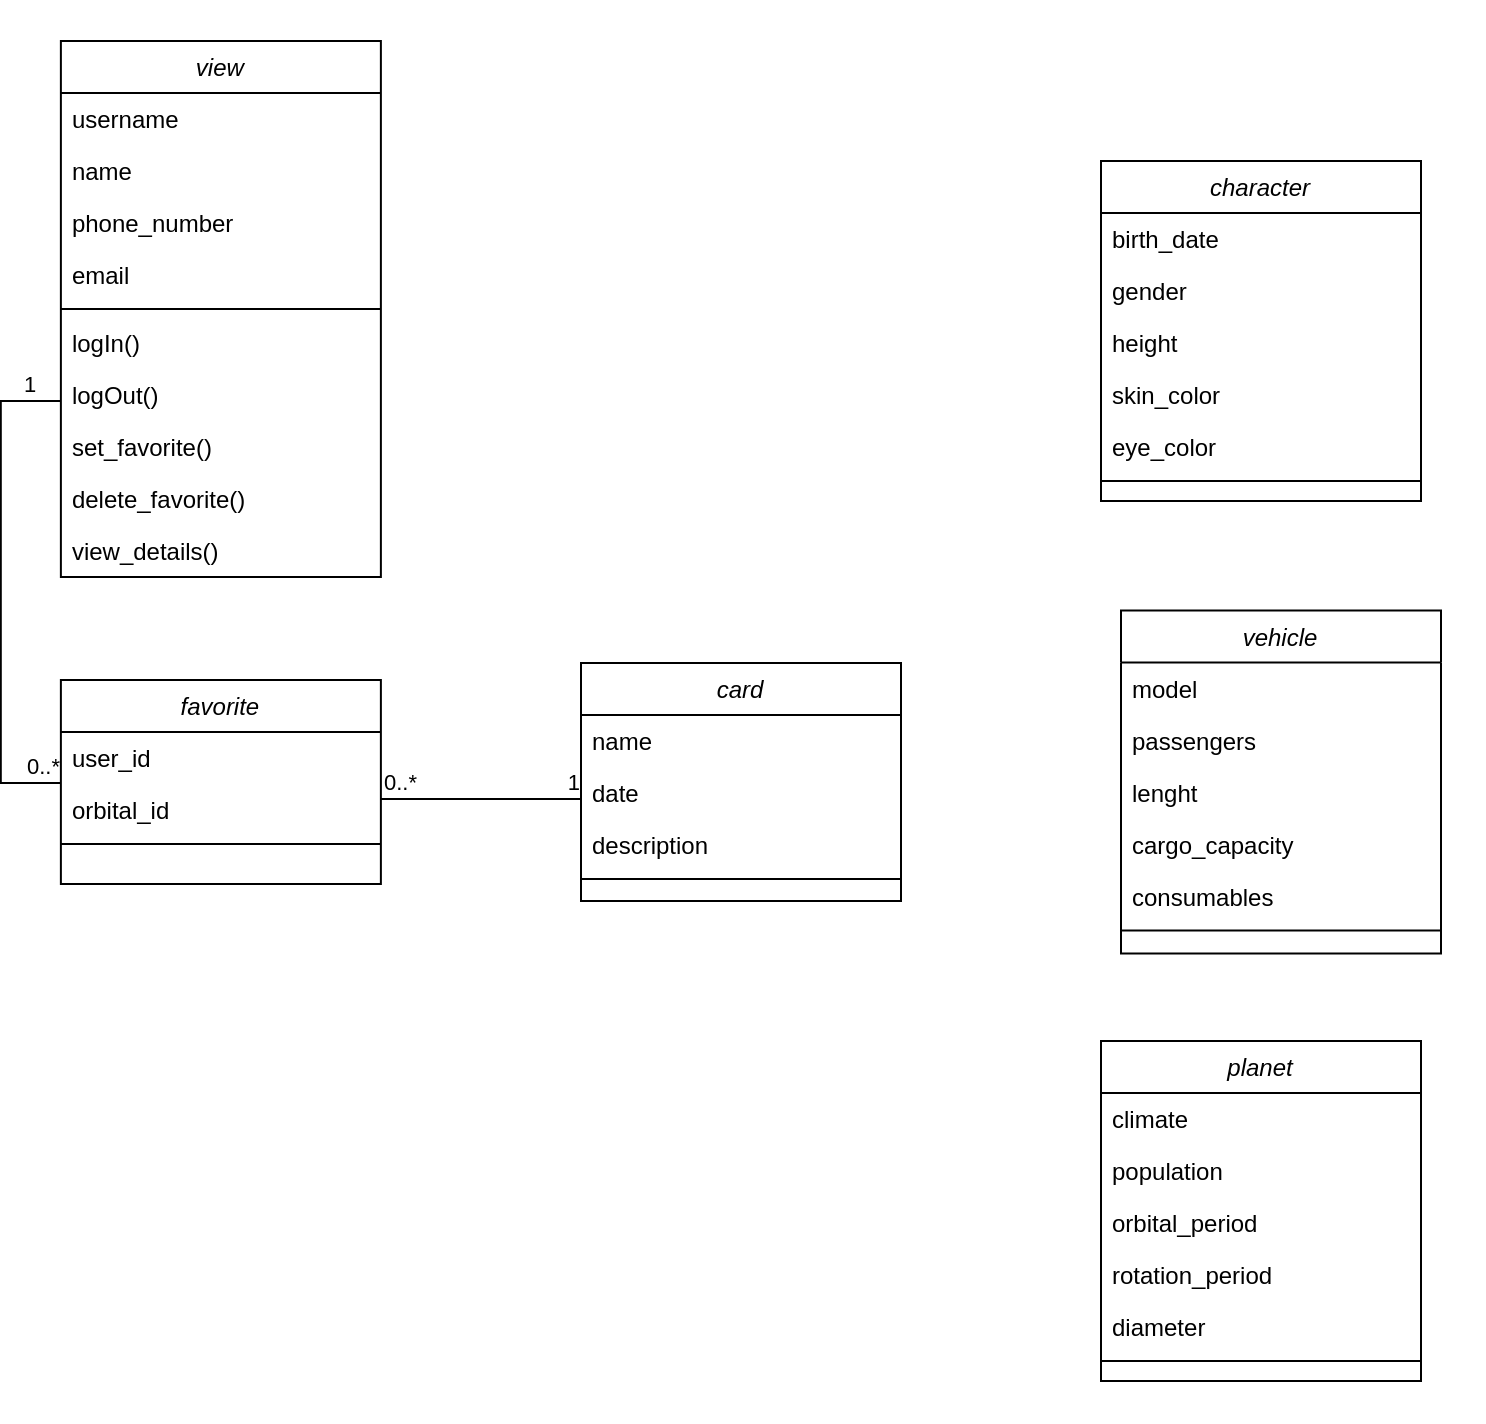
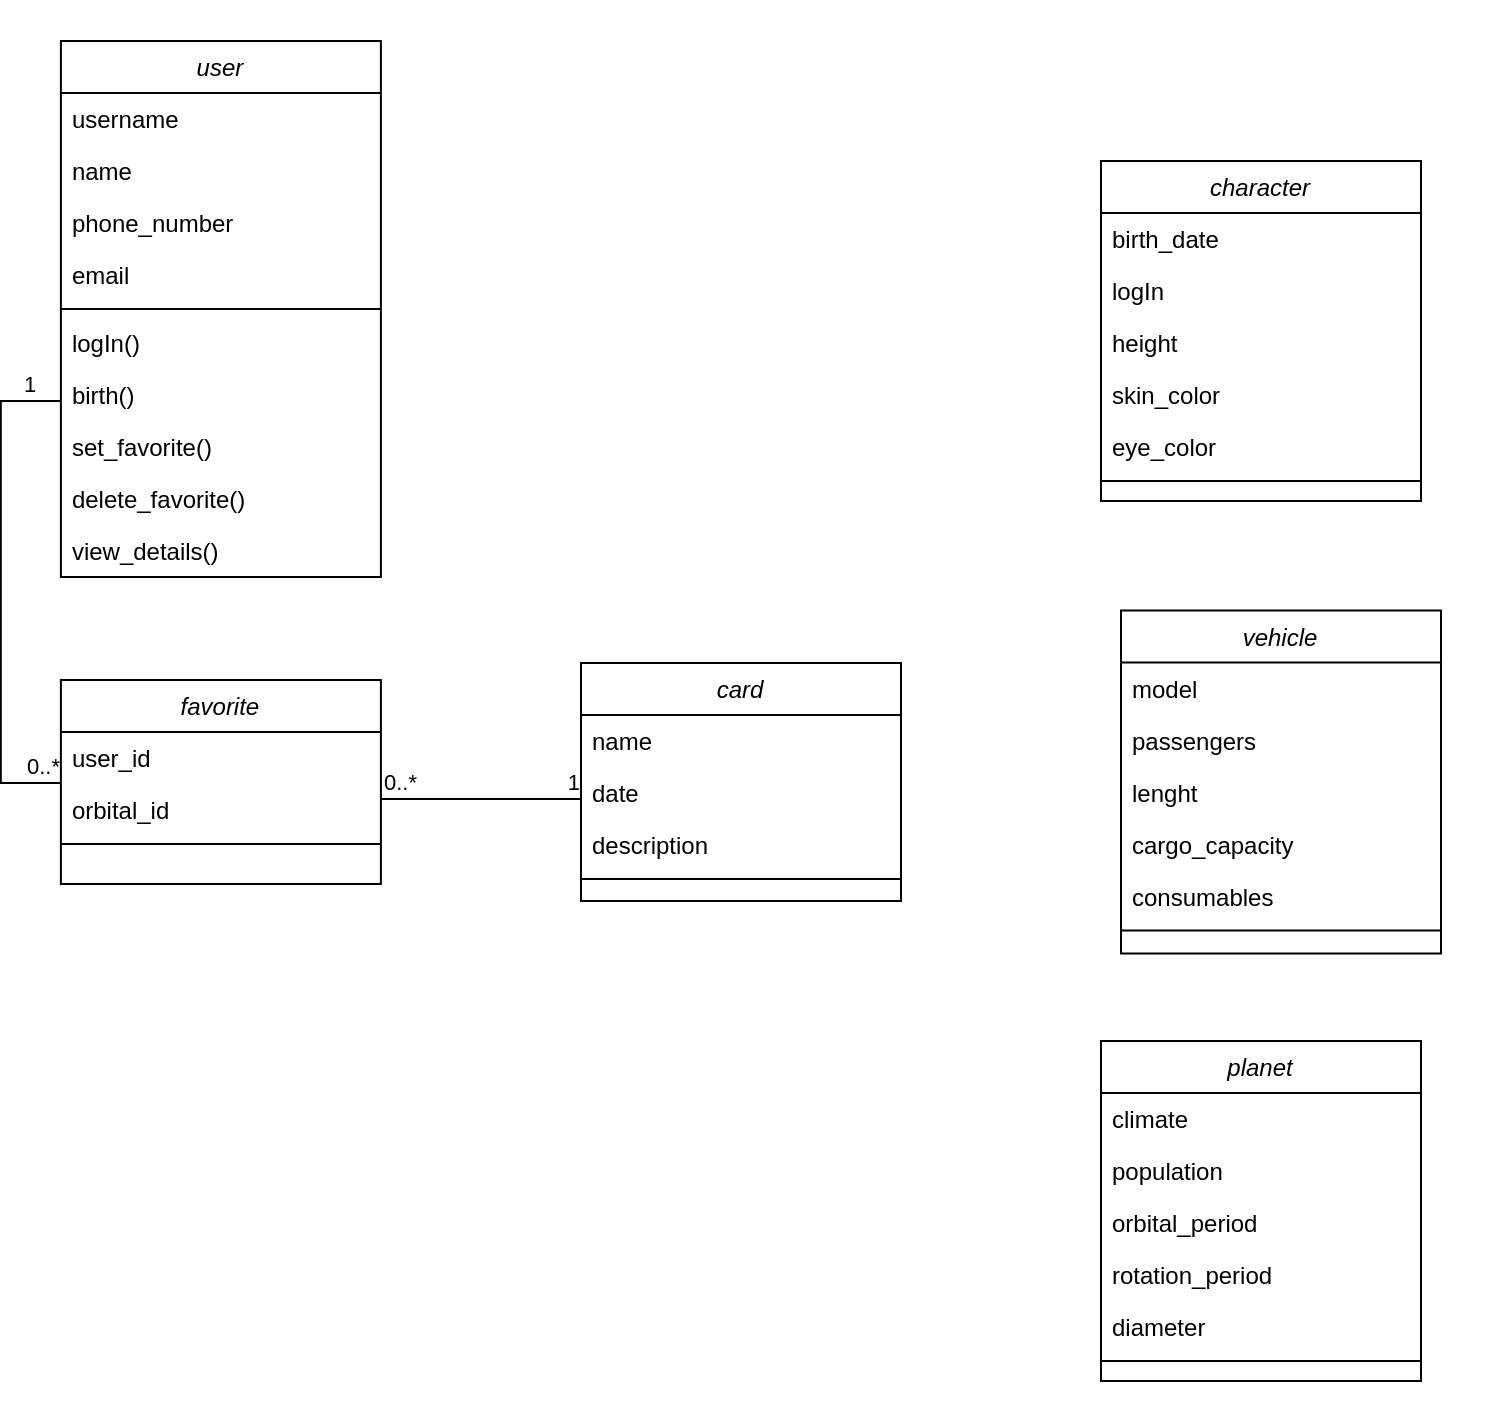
node "view": label "view" -> "user"
node "gender": label "gender" -> "logIn"
node "logOut()": label "logOut()" -> "birth()"
